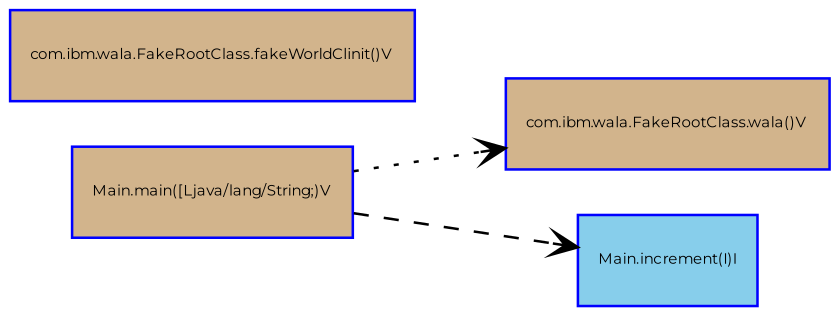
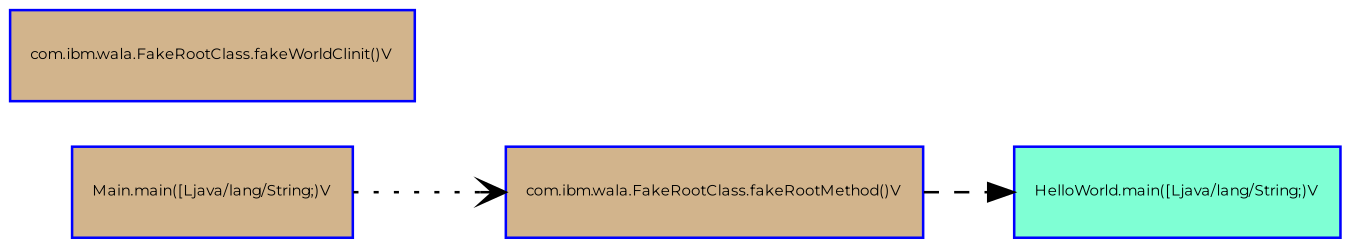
node "com.ibm.wala.FakeRootClass.wala()V": label "com.ibm.wala.FakeRootClass.wala()V" -> "com.ibm.wala.FakeRootClass.fakeRootMethod()V"
node "HelloWorld.main([Ljava/lang/String;)V": added
node "Main.increment(I)I": removed
